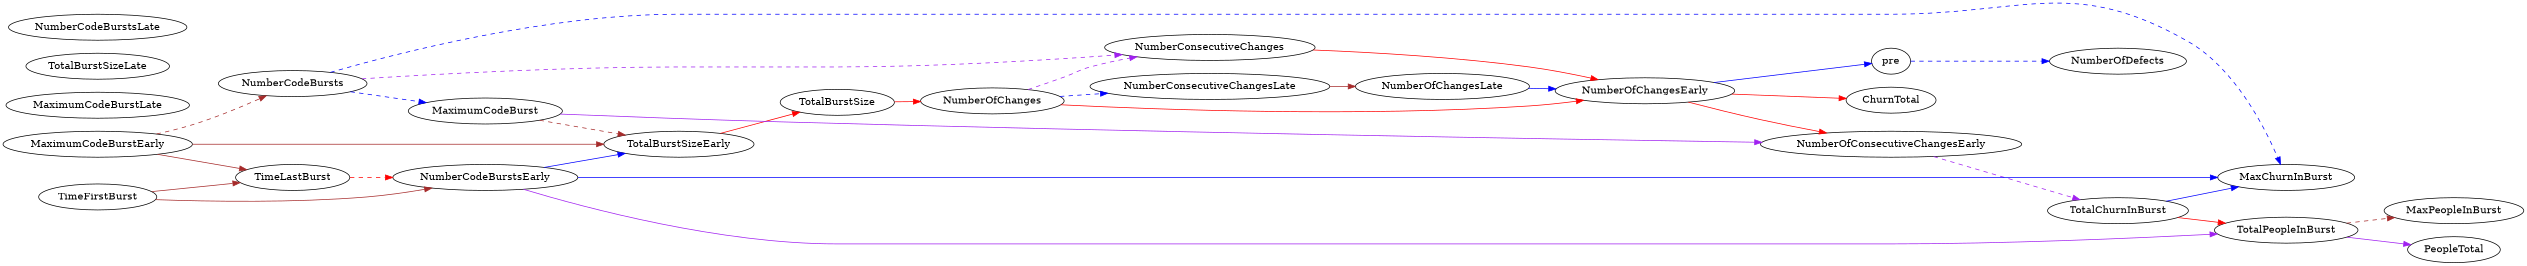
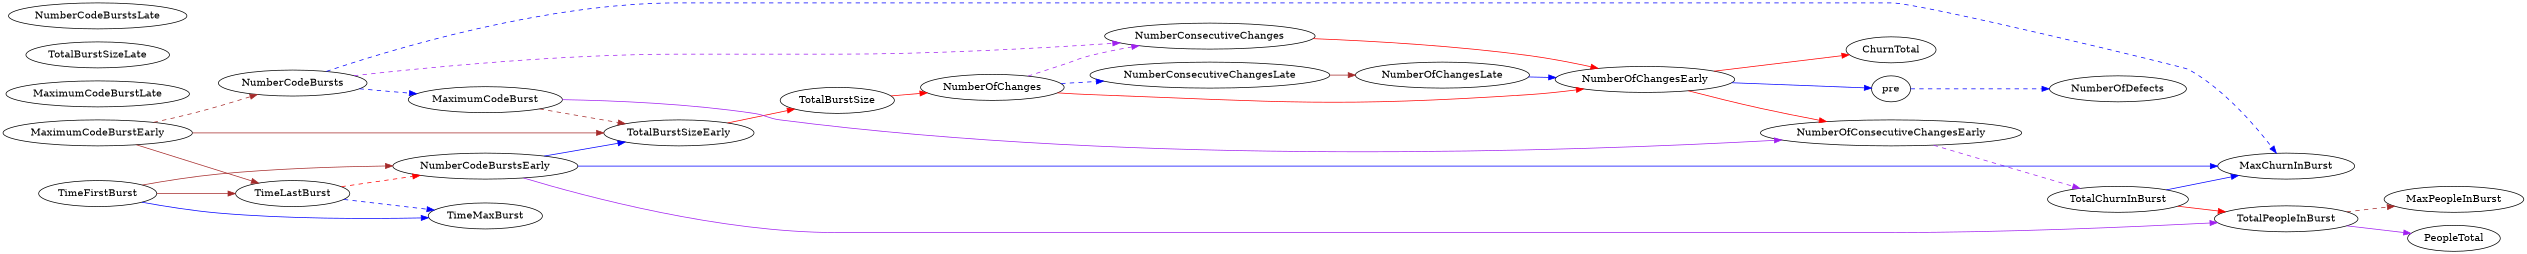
node "TimeMaxBurst": added
